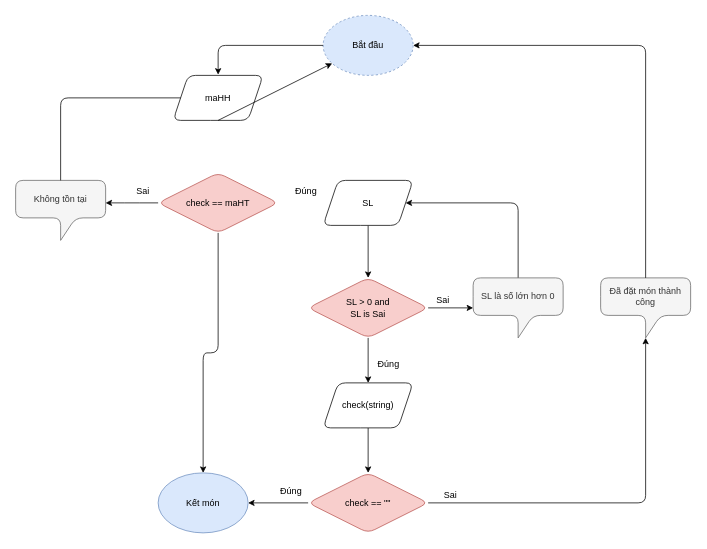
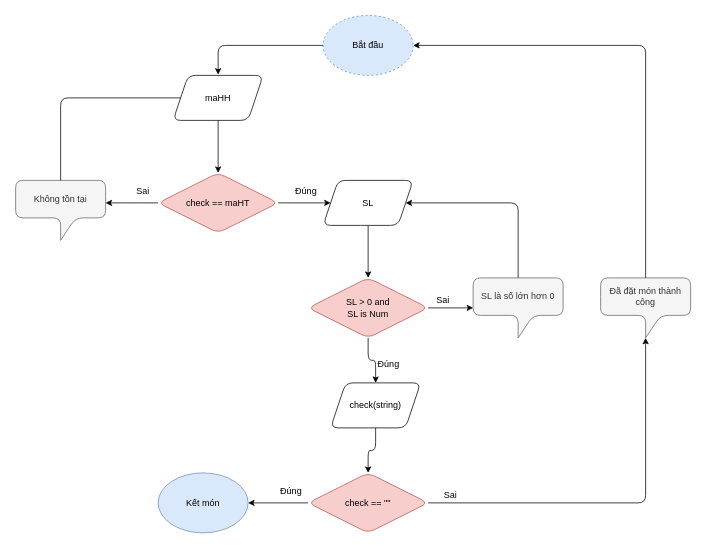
edge "maHH" -> "Bắt đầu": now "maHH" -> "check == maHT"
node "SL > 0 and SL is Sai": label "SL > 0 and SL is Sai" -> "SL > 0 and SL is Num"
edge "check == maHT" -> "Kết món": now "check == maHT" -> "SL"
node "check(string)": moved (368, 405) -> (375, 405)
